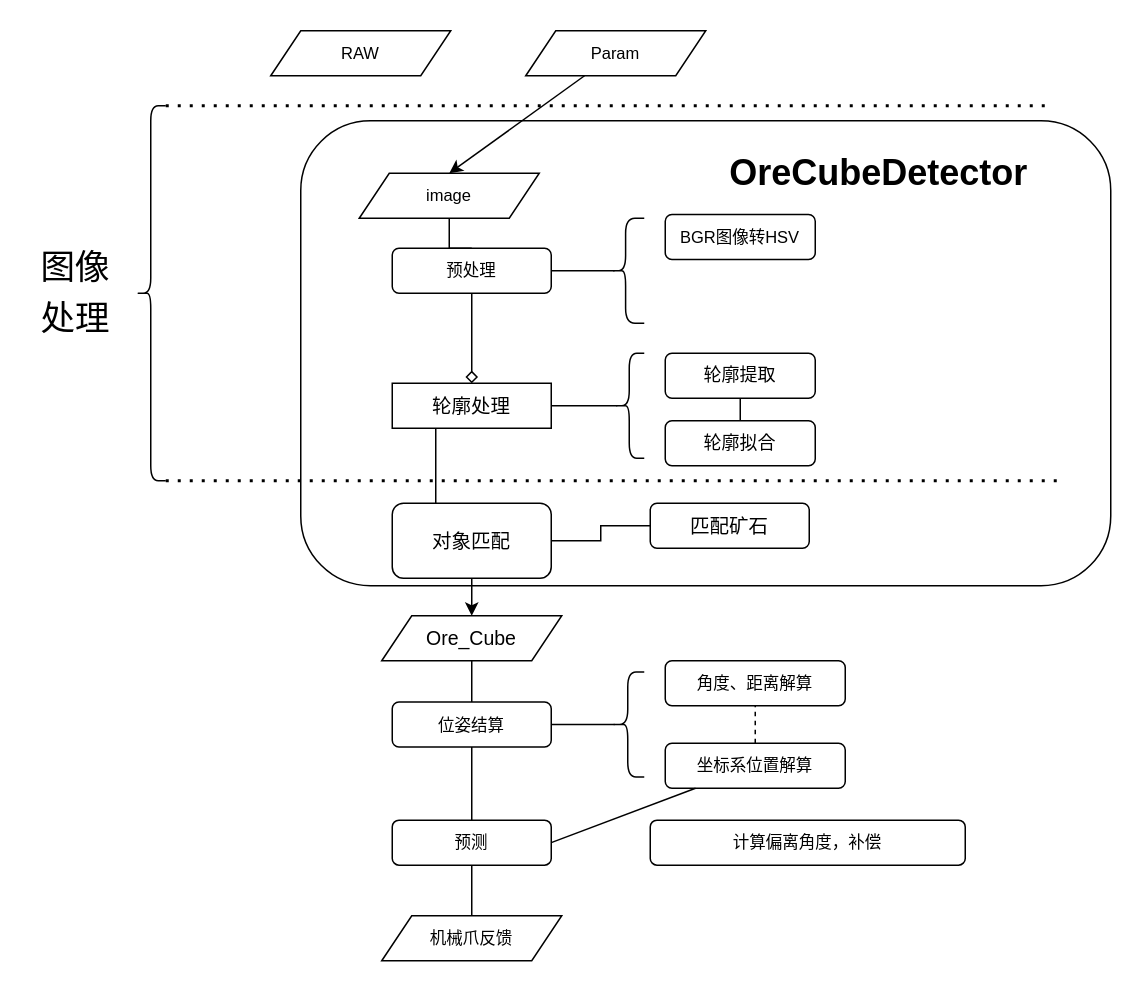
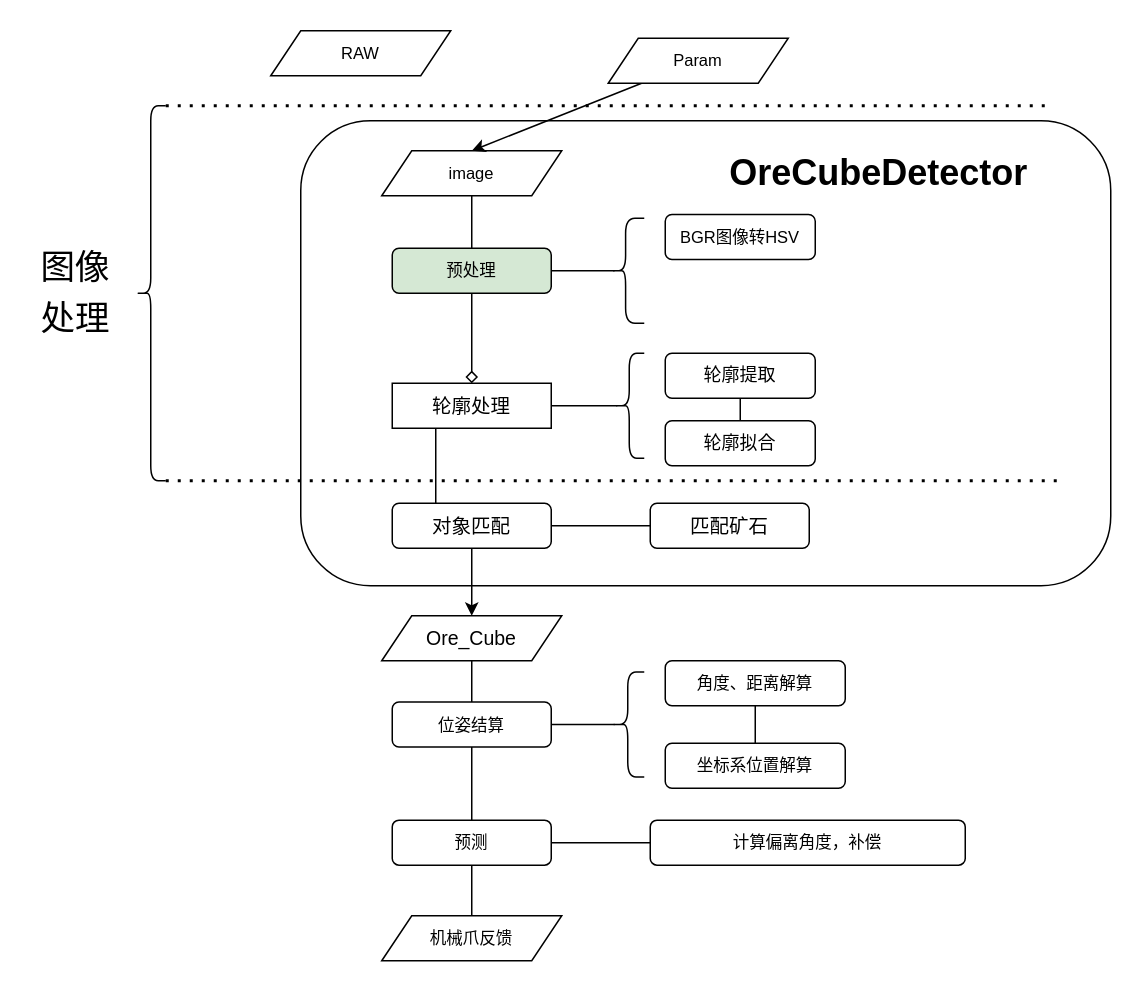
node "Param": moved (616, 53) -> (698, 61)
node "image": moved (449, 196) -> (472, 173)
node "预处理": fillcolor #ffffff -> #d5e8d4
node "对象匹配": size 159x75 -> 159x45
edge "角度、距离解算" -- "坐标系位置解算": style dashed -> solid
edge "坐标系位置解算" -- "预测": now "计算偏离角度，补偿" -- "预测"
